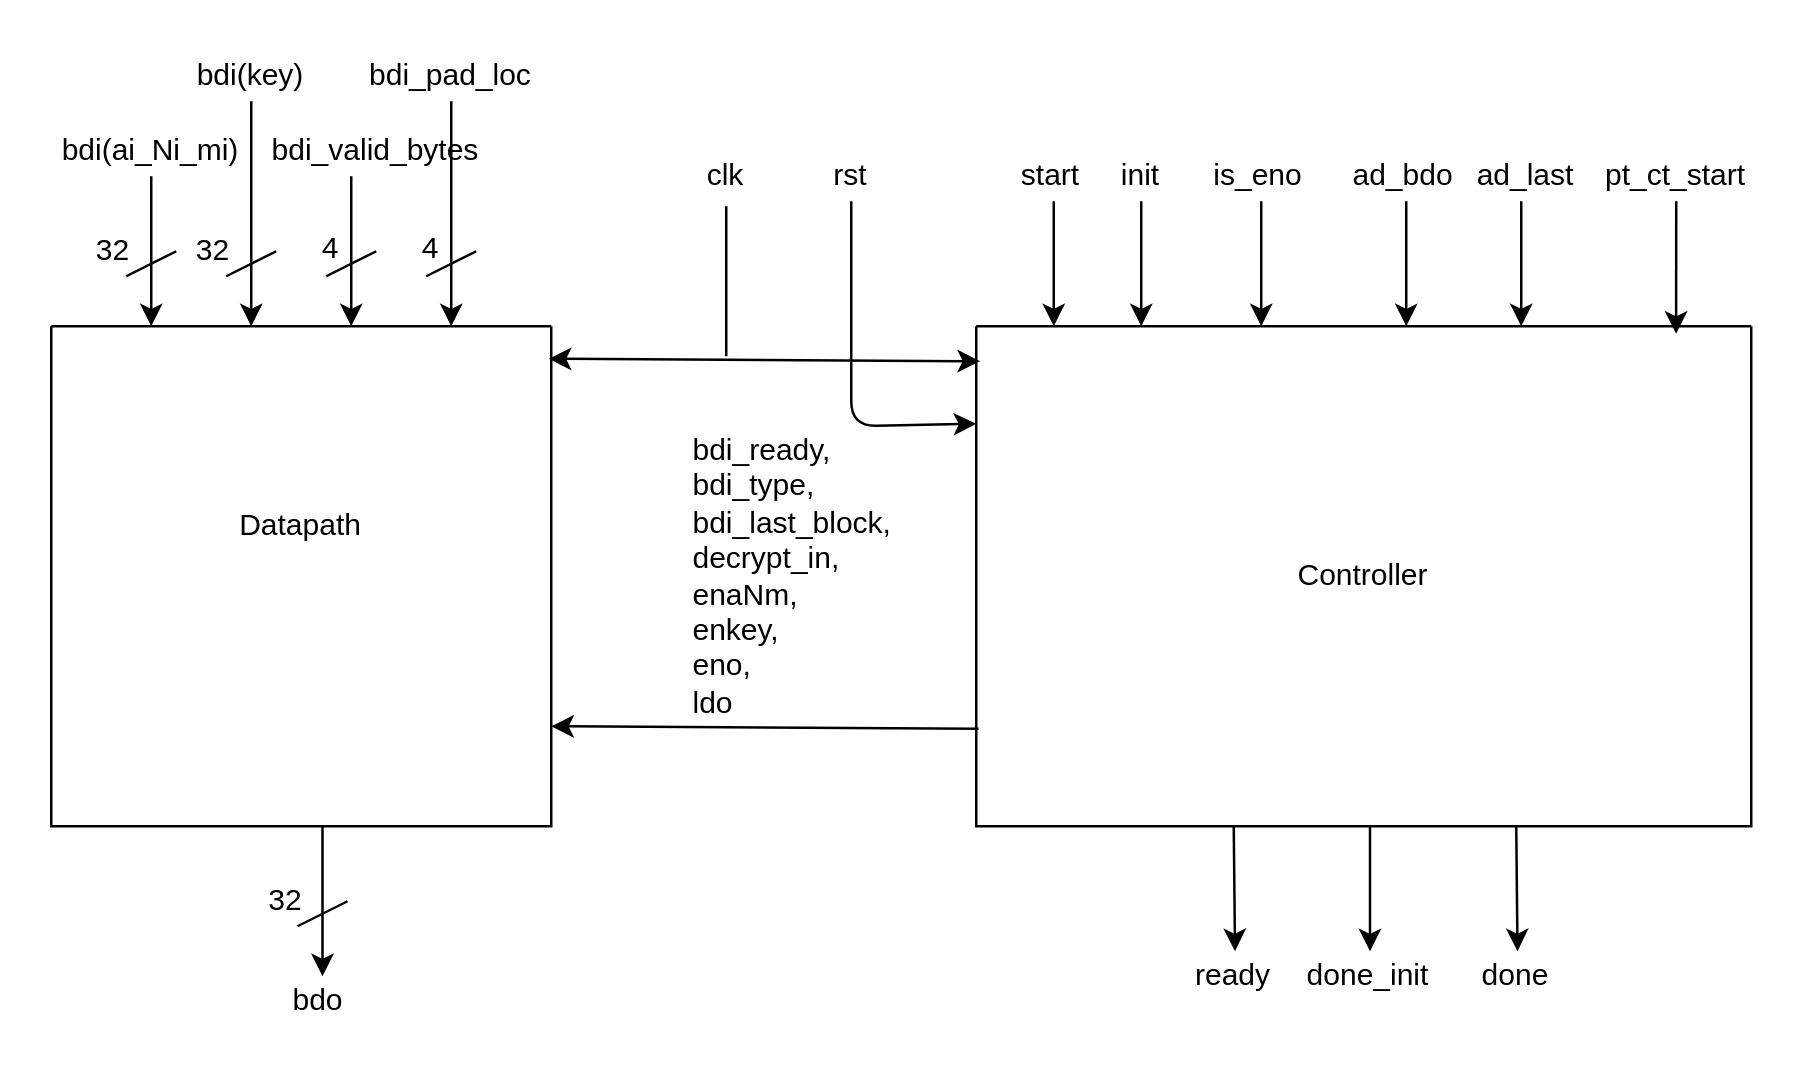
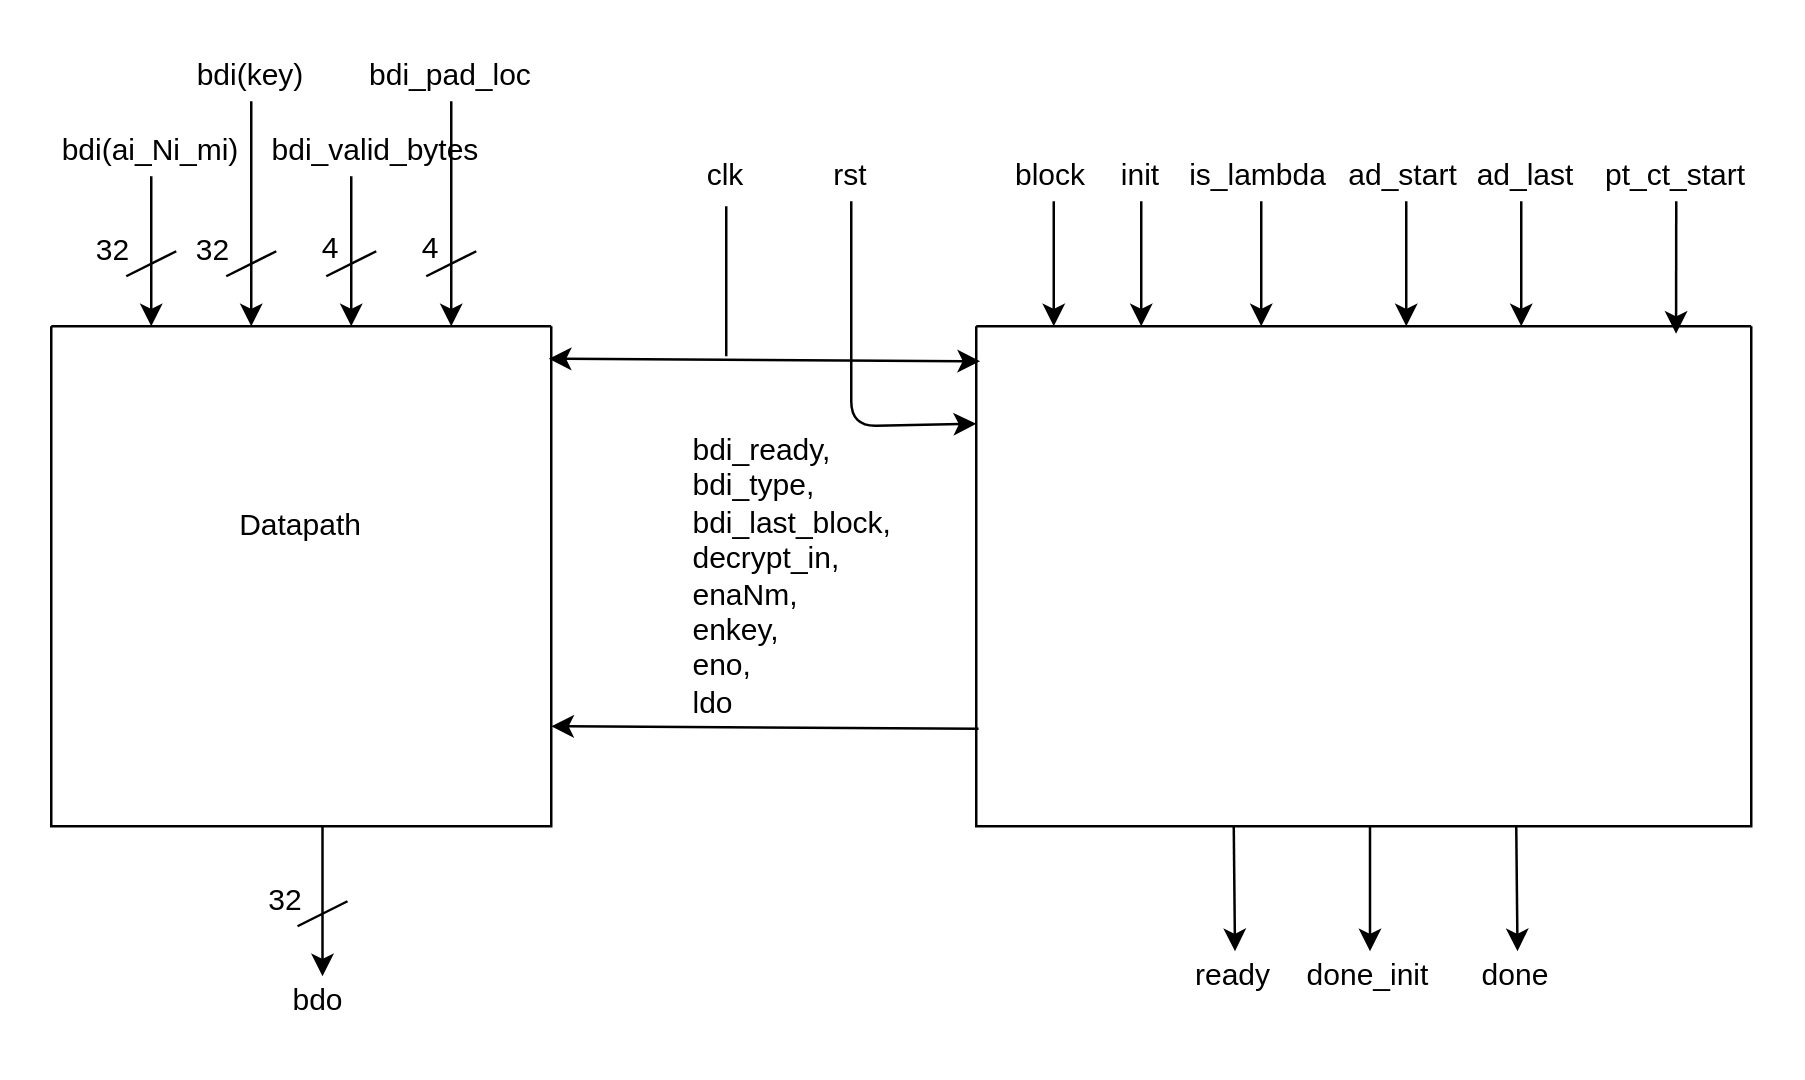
node "start": label "start" -> "block"
node "is_eno": label "is_eno" -> "is_lambda"
node "ad_bdo": label "ad_bdo" -> "ad_start"
node "Controller": removed
